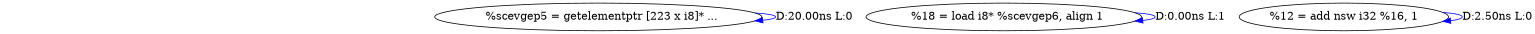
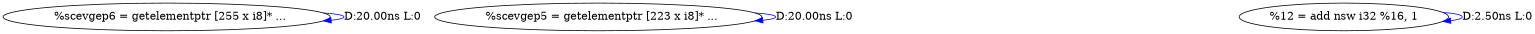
node "%scevgep6 = getelementptr [255 x i8]* ...": added
node "%18 = load i8* %scevgep6, align 1": removed
